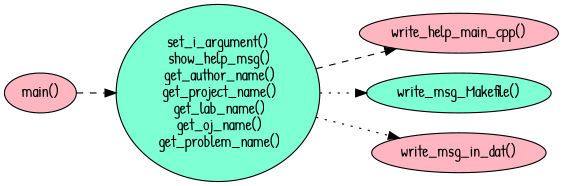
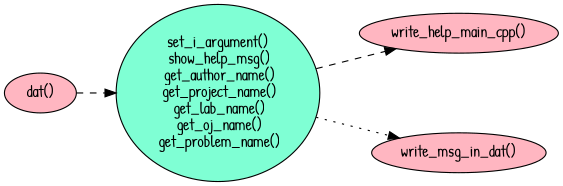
node "main()": label "main()" -> "dat()"
node "write_msg_Makefile()": removed
